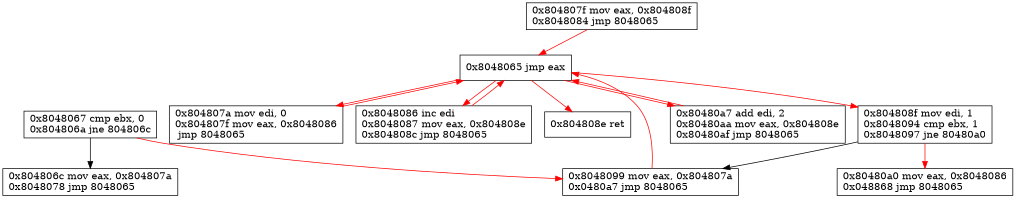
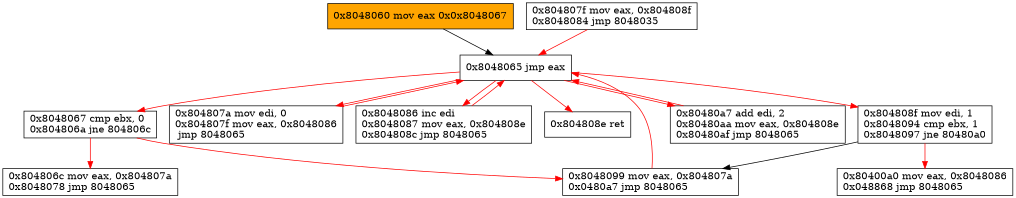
node "0x8048060 mov eax 0x0x8048067": added
node "0x804807f mov eax, 0x804808f 0x8048084 jmp 8048065": label "0x804807f mov eax, 0x804808f 0x8048084 jmp 8048065" -> "0x804807f mov eax, 0x804808f 0x8048084 jmp 8048035"
edge "0x8048065 jmp eax" -> "0x8048067 cmp ebx, 0 0x804806a jne 804806c": added
edge "0x8048067 cmp ebx, 0 0x804806a jne 804806c" -> "0x804806c mov eax, 0x804807a 0x8048078 jmp 8048065": color black -> red
node "0x80480a0 mov eax, 0x8048086 0x048868 jmp 8048065": label "0x80480a0 mov eax, 0x8048086 0x048868 jmp 8048065" -> "0x80400a0 mov eax, 0x8048086 0x048868 jmp 8048065"
